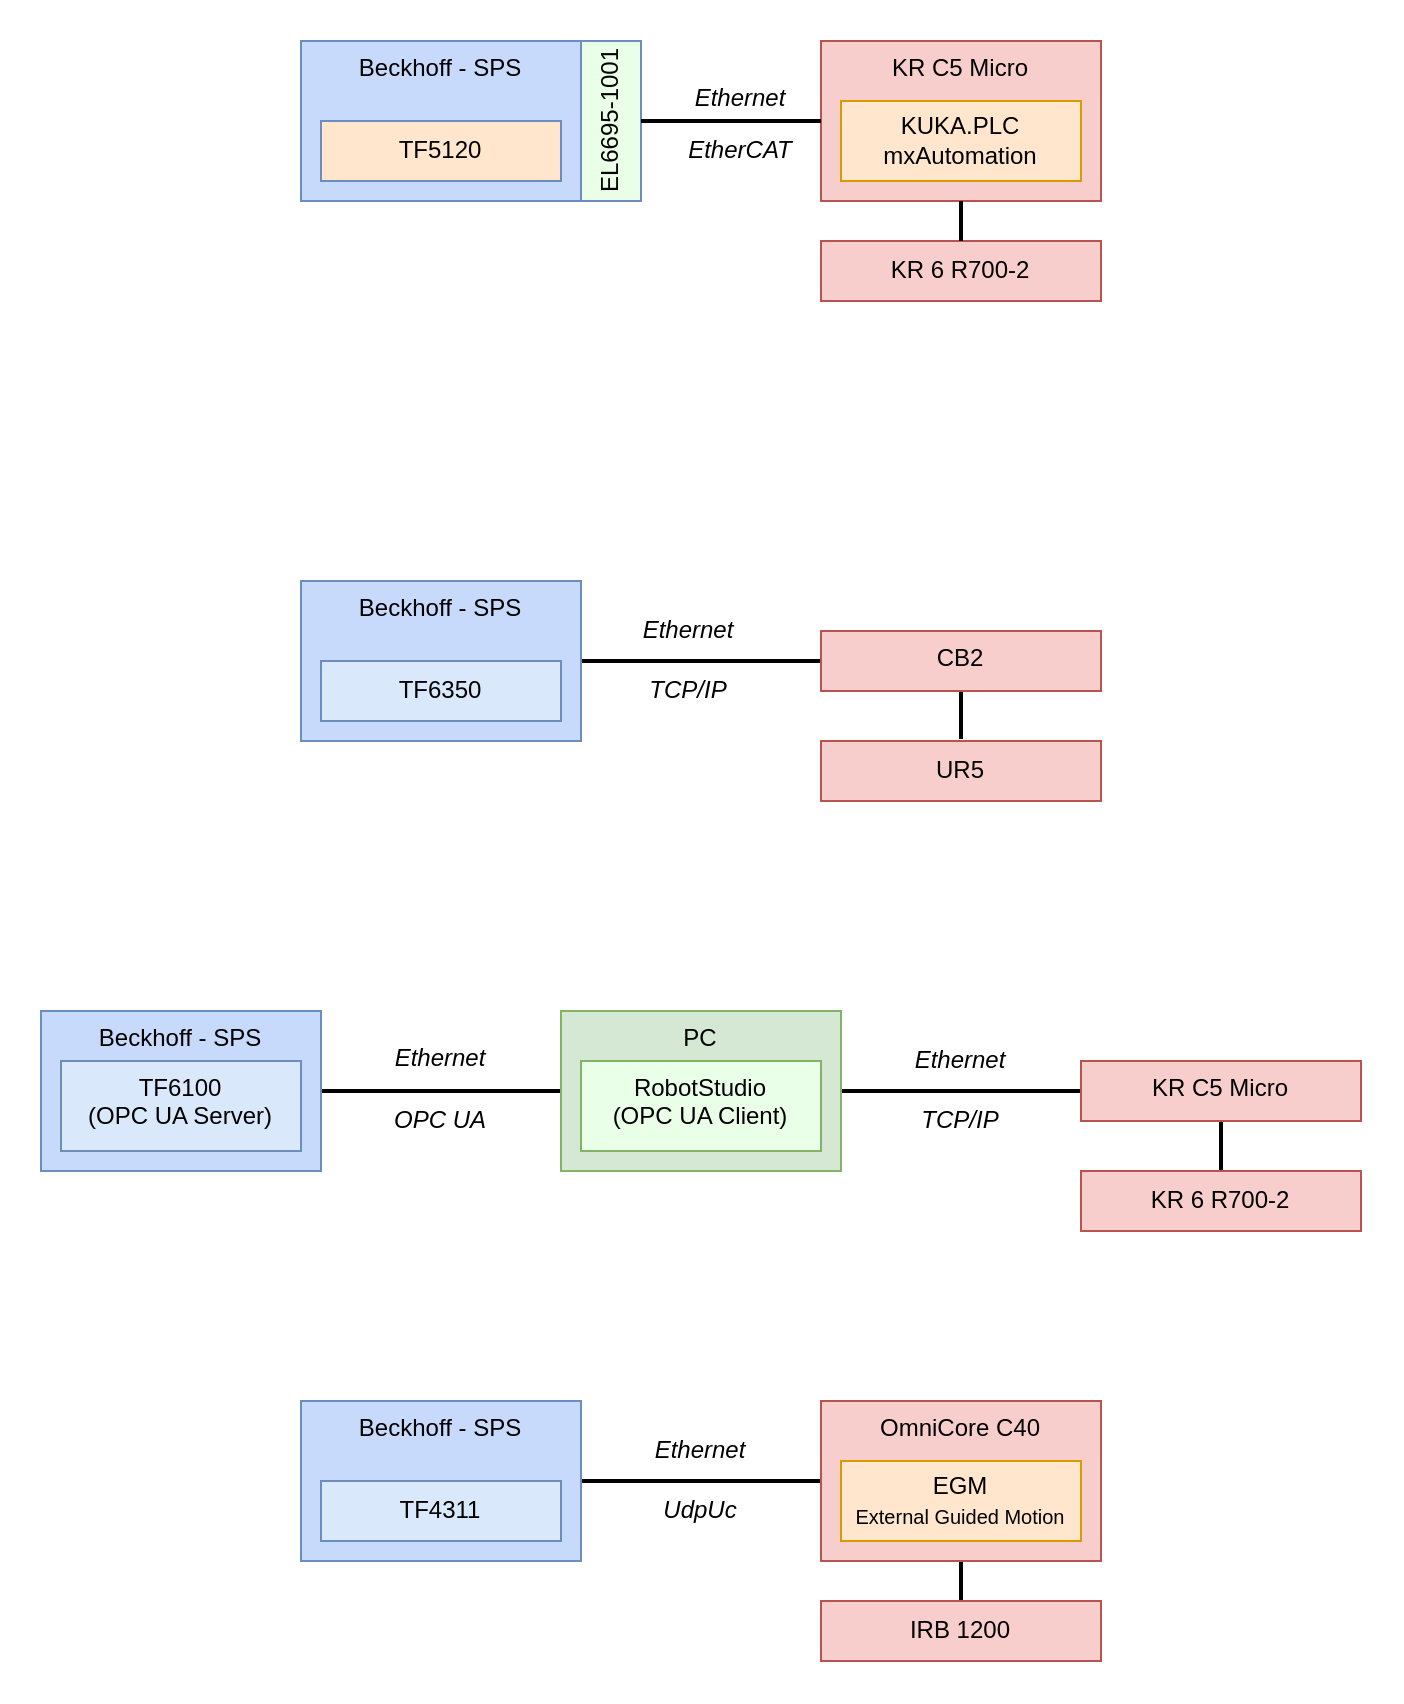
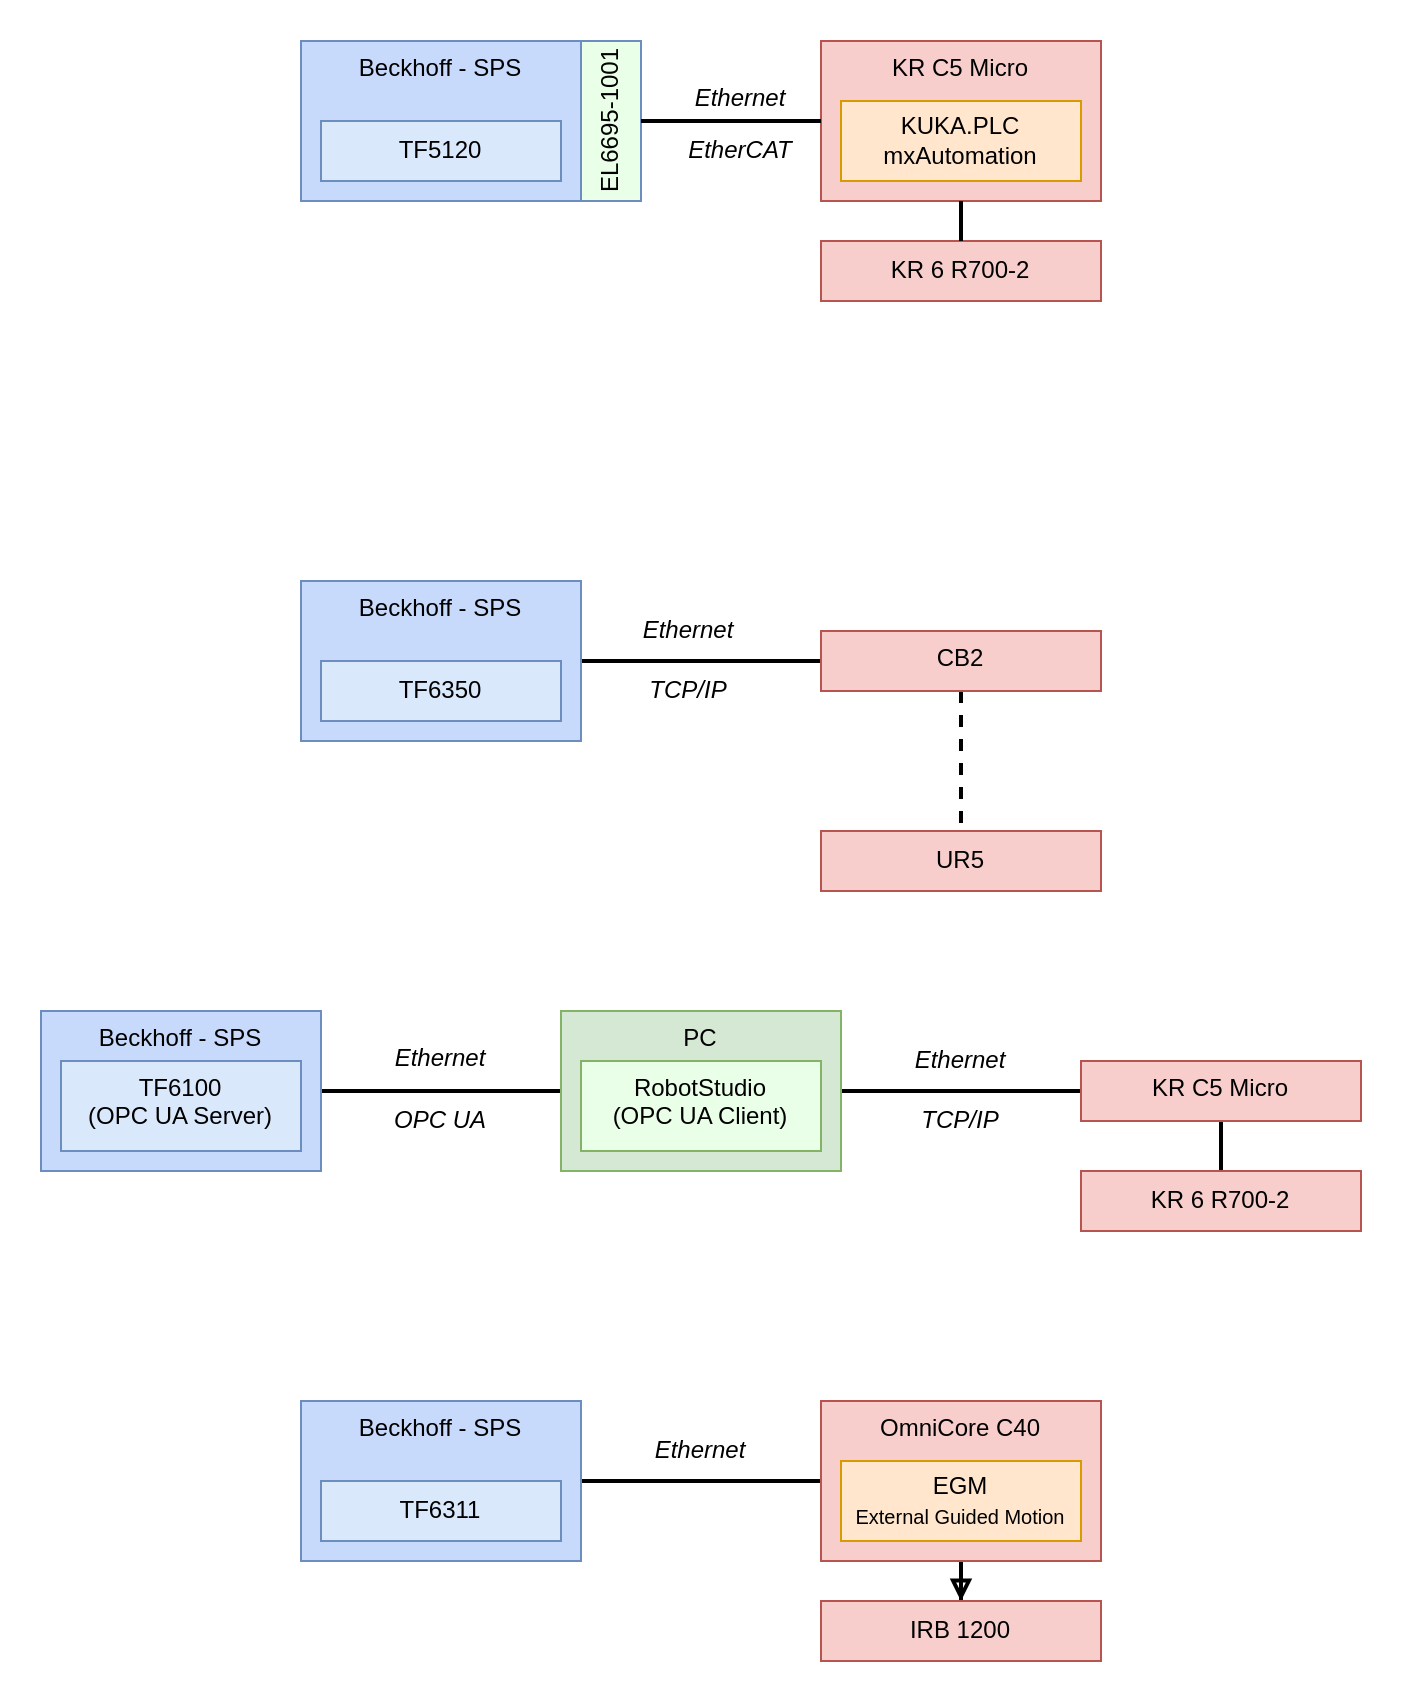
node "TF5120": fillcolor #ffe6cc -> #dae8fc
node "UR5": moved (961, 771) -> (961, 861)
node "TF4311": label "TF4311" -> "TF6311"
node "UdpUc": removed
edge "OmniCore C40" -- "IRB 1200": arrowhead none -> block
